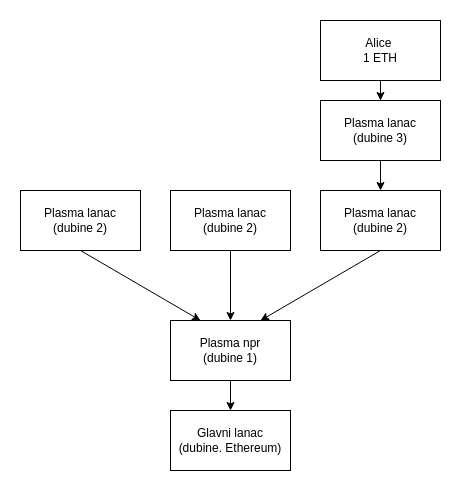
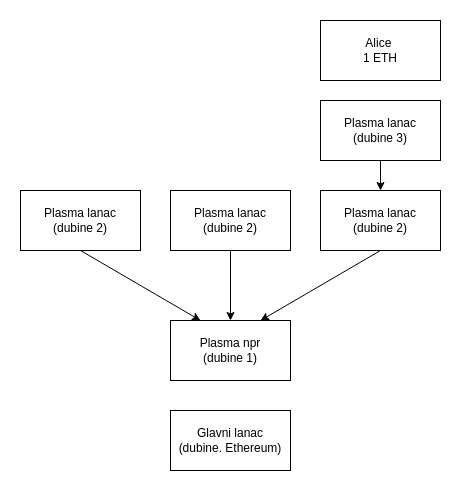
edge "Alice 1 ETH" -> "Plasma lanac (dubine 3)": removed
edge "Plasma npr (dubine 1)" -> "Glavni lanac (dubine. Ethereum)": removed
